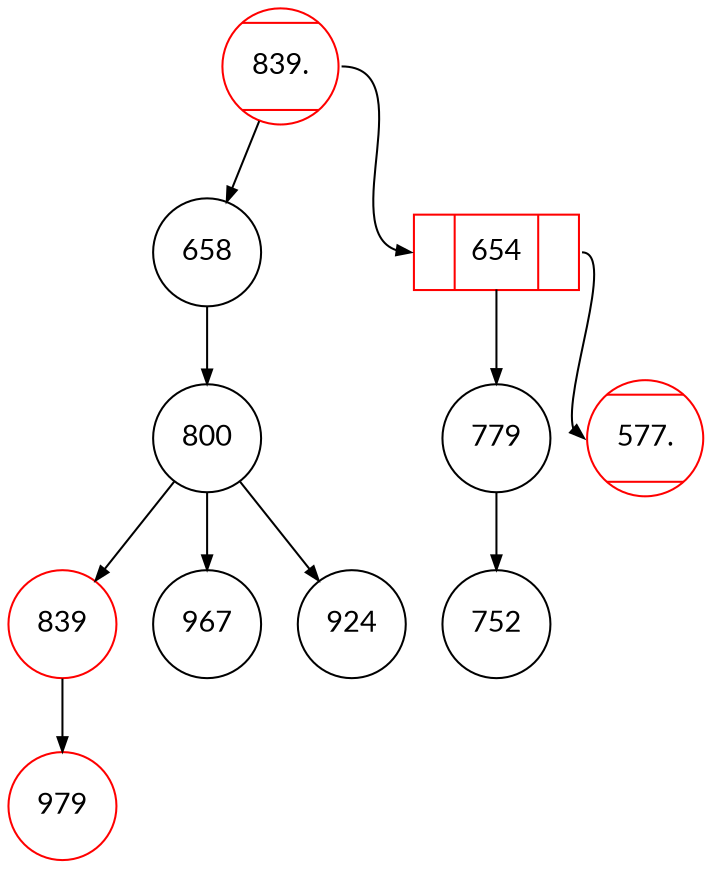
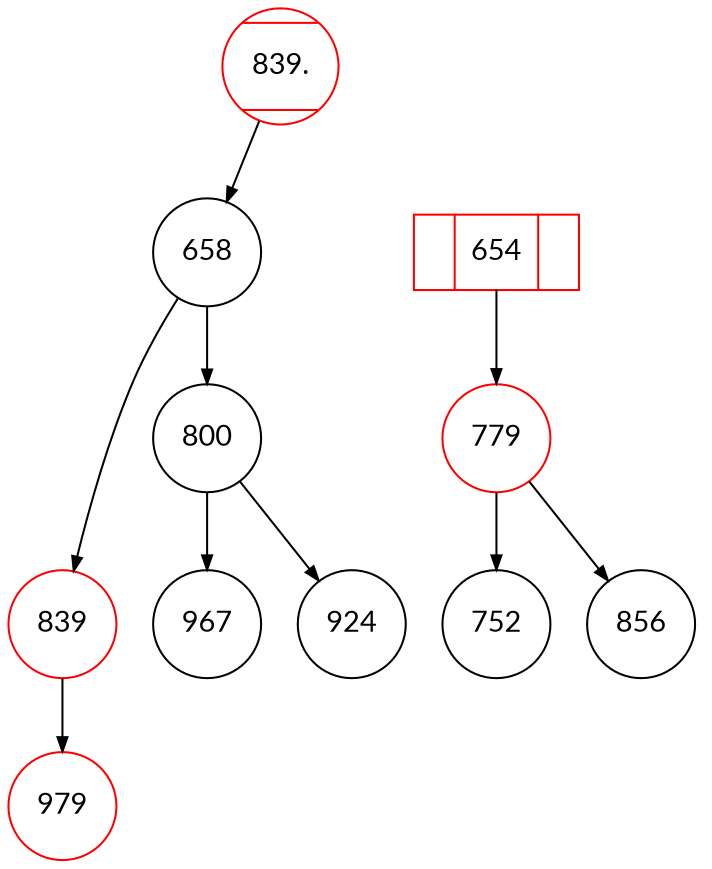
edge "839." -> "654": removed
node "779": color black -> red
node "577.": removed
edge "800" -> "839": now "658" -> "839"
node "856": added
